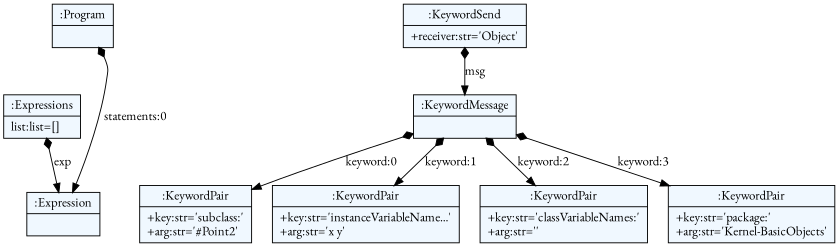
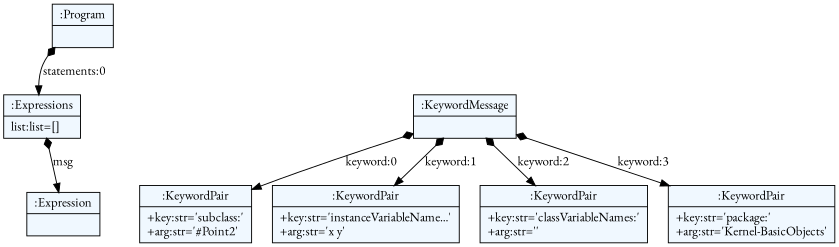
node ":KeywordSend": removed
edge ":Program" -- ":Expression": now ":Program" -- ":Expressions"
edge ":Expressions" -- ":Expression": label "exp" -> "msg"
